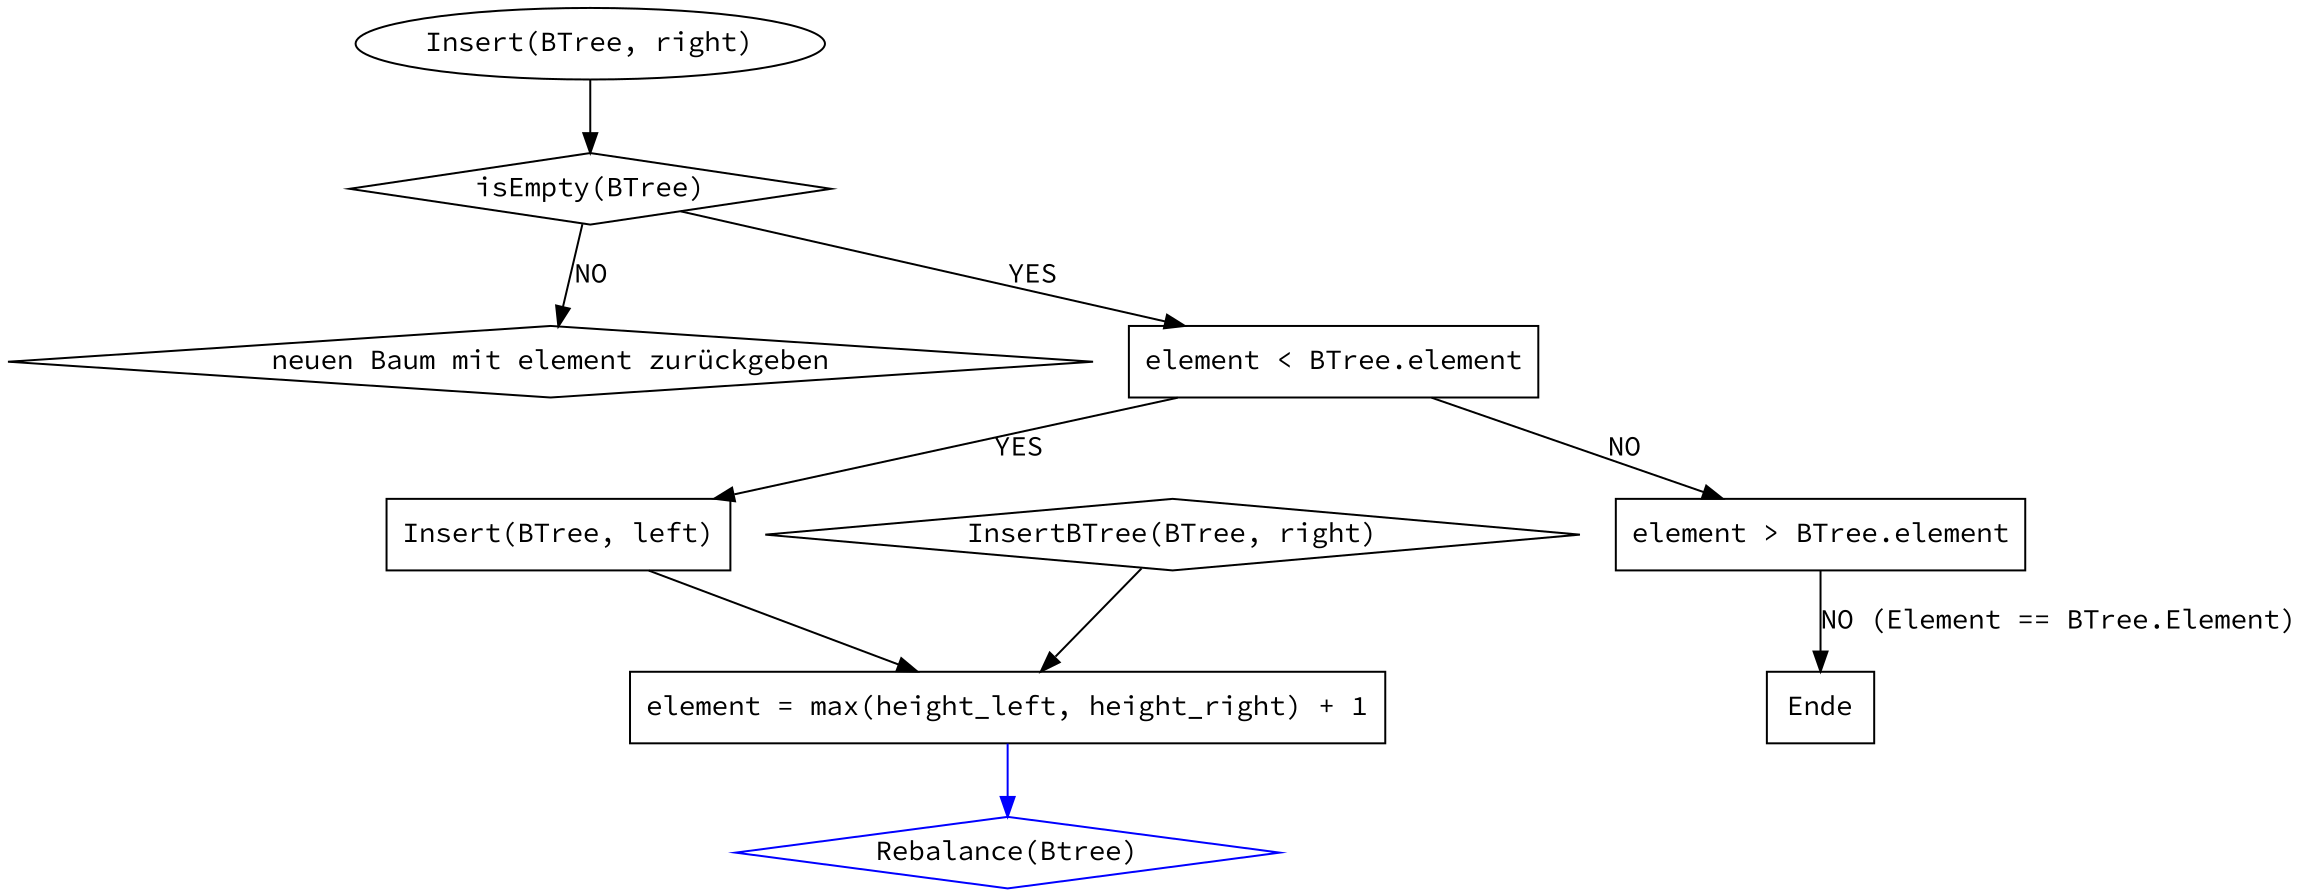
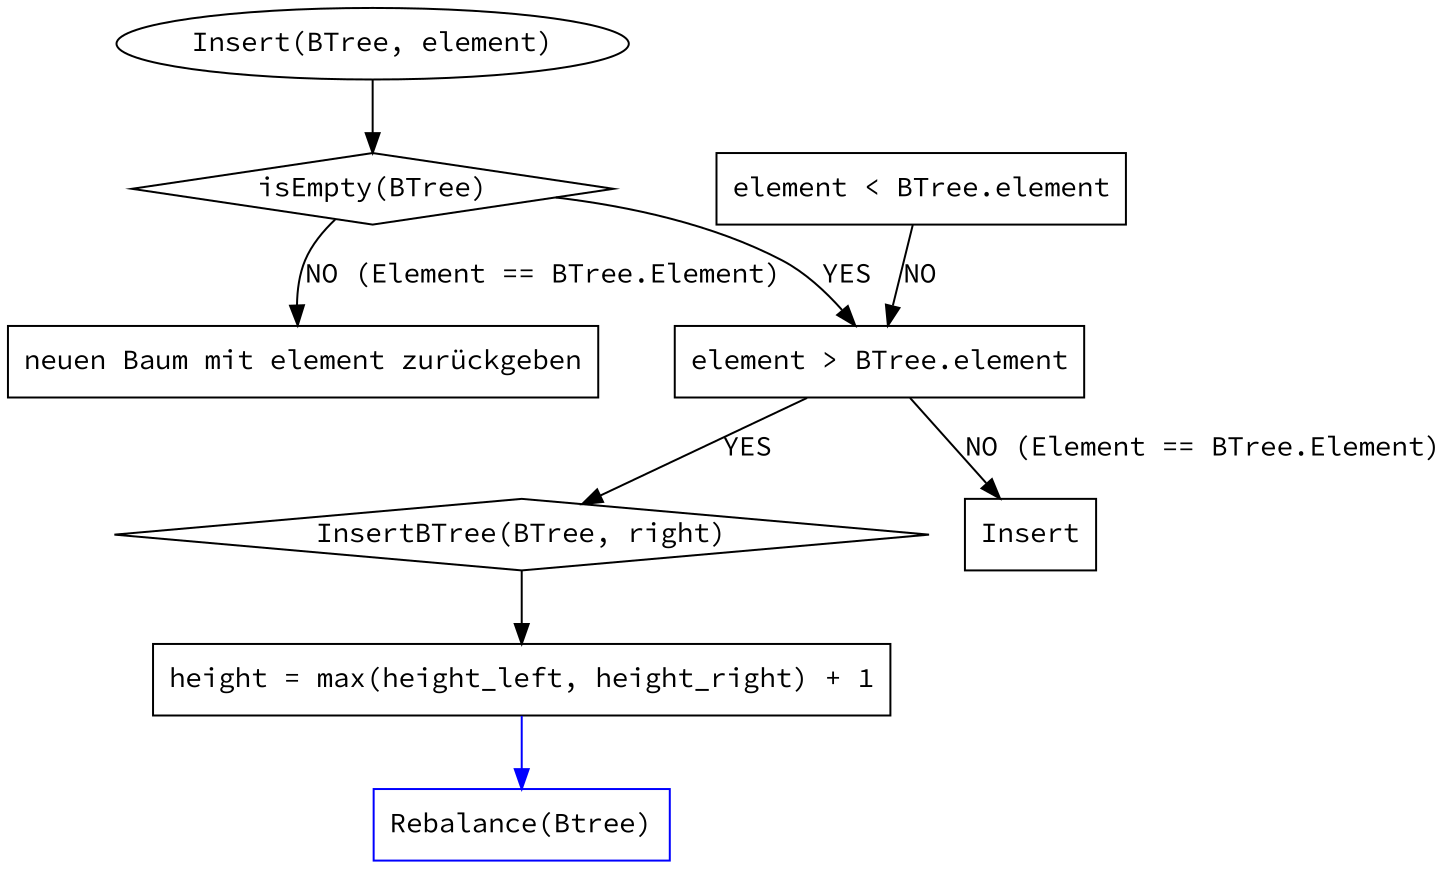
node "Insert(BTree, right)": label "Insert(BTree, right)" -> "Insert(BTree, element)"
edge "isEmpty(BTree)" -> "element < BTree.element": now "isEmpty(BTree)" -> "element > BTree.element"
edge "isEmpty(BTree)" -> "neuen Baum mit element zurückgeben": label "NO" -> "NO (Element == BTree.Element)"
node "neuen Baum mit element zurückgeben": shape diamond -> box
edge "element > BTree.element" -> "InsertBTree(BTree, right)": added, label "YES"
node "Insert(BTree, left)": removed
node "element = max(height_left, height_right) + 1": label "element = max(height_left, height_right) + 1" -> "height = max(height_left, height_right) + 1"
node "Ende": label "Ende" -> "Insert"
node "Rebalance(Btree)": shape diamond -> box
